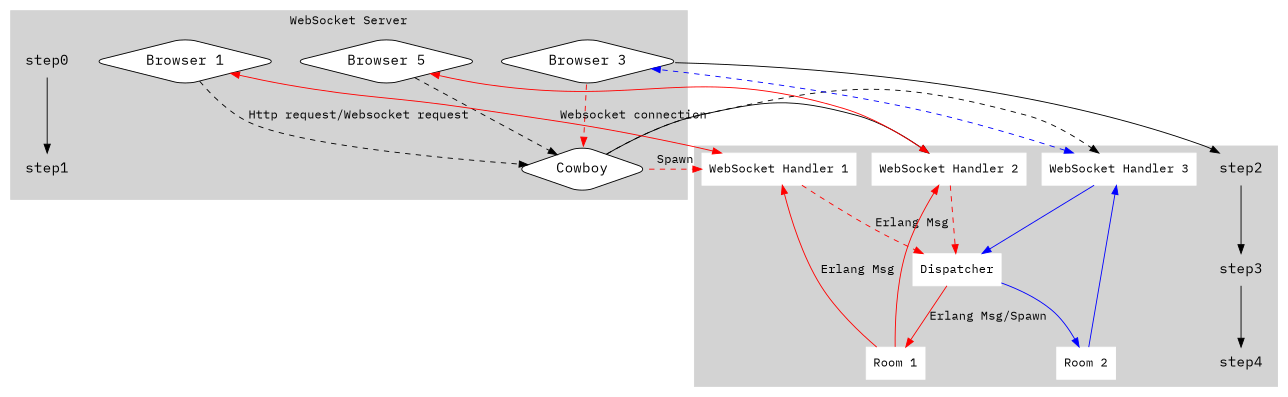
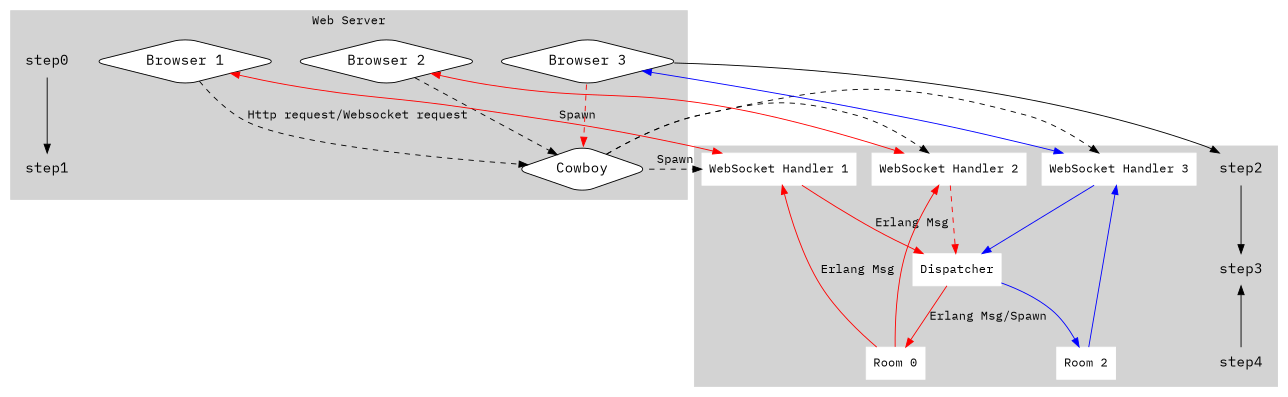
cluster "WebSocket Server": label "WebSocket Server" -> "Web Server"
node "Browser 5": label "Browser 5" -> "Browser 2"
edge "Browser 3" -- "WebSocket Handler 3": style dashed -> solid
edge "Cowboy" -> "WebSocket Handler 2": style solid -> dashed
edge "Browser 1" -- "WebSocket Handler 1": label "Websocket connection" -> "Spawn"
edge "Cowboy" -> "WebSocket Handler 1": color red -> black
edge "WebSocket Handler 1" -> "Dispatcher": style dashed -> solid
edge "step3" -> "step4": reversed
node "Room 1": label "Room 1" -> "Room 0"
